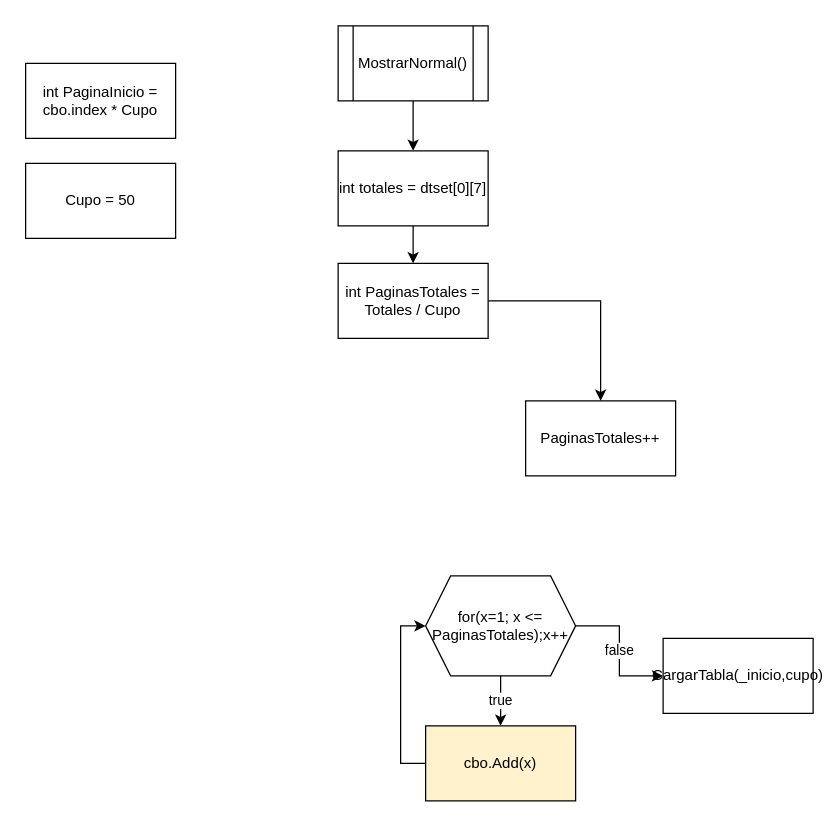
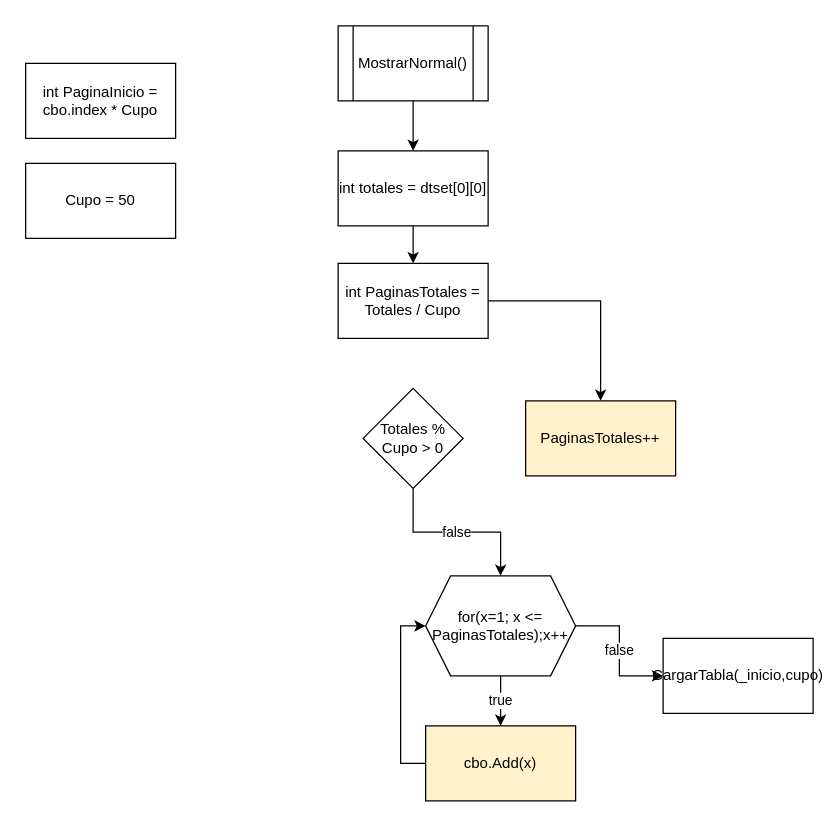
node "int totales = dtset[0][7]": label "int totales = dtset[0][7]" -> "int totales = dtset[0][0]"
node "Totales % Cupo > 0": added
node "PaginasTotales++": fillcolor #ffffff -> #fff2cc
edge "Totales % Cupo > 0" -> "for(x=1; x <= PaginasTotales);x++": added, label "false"
